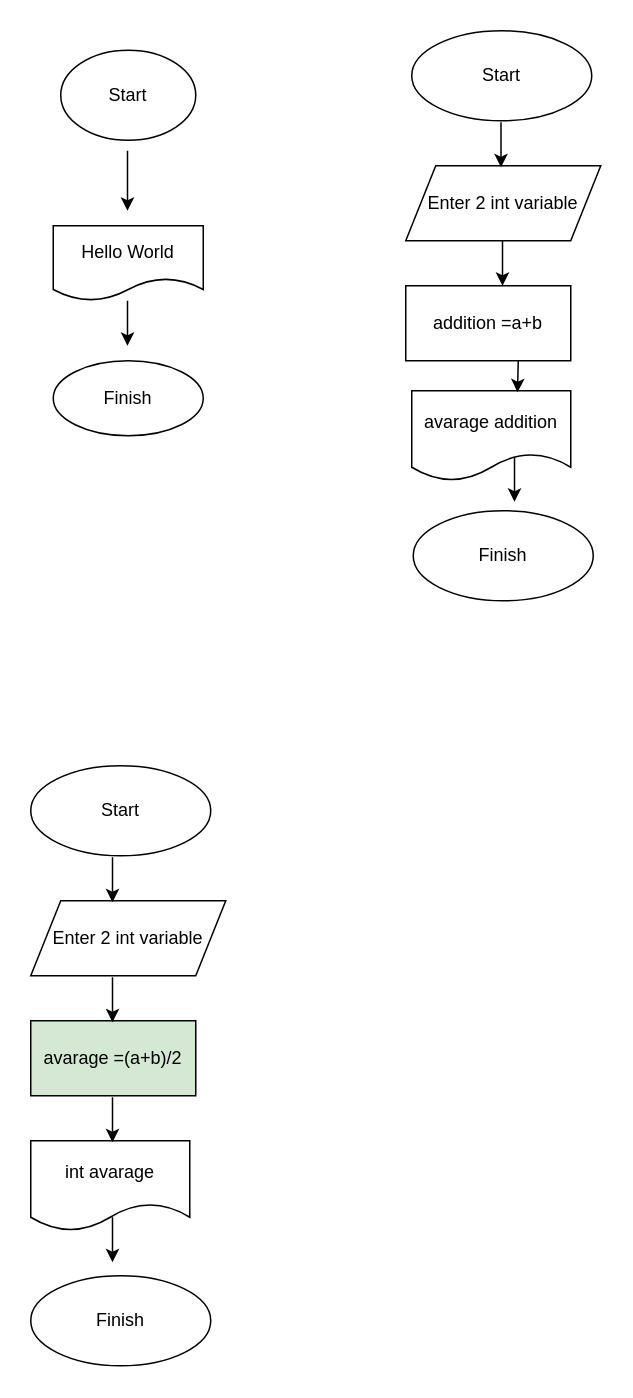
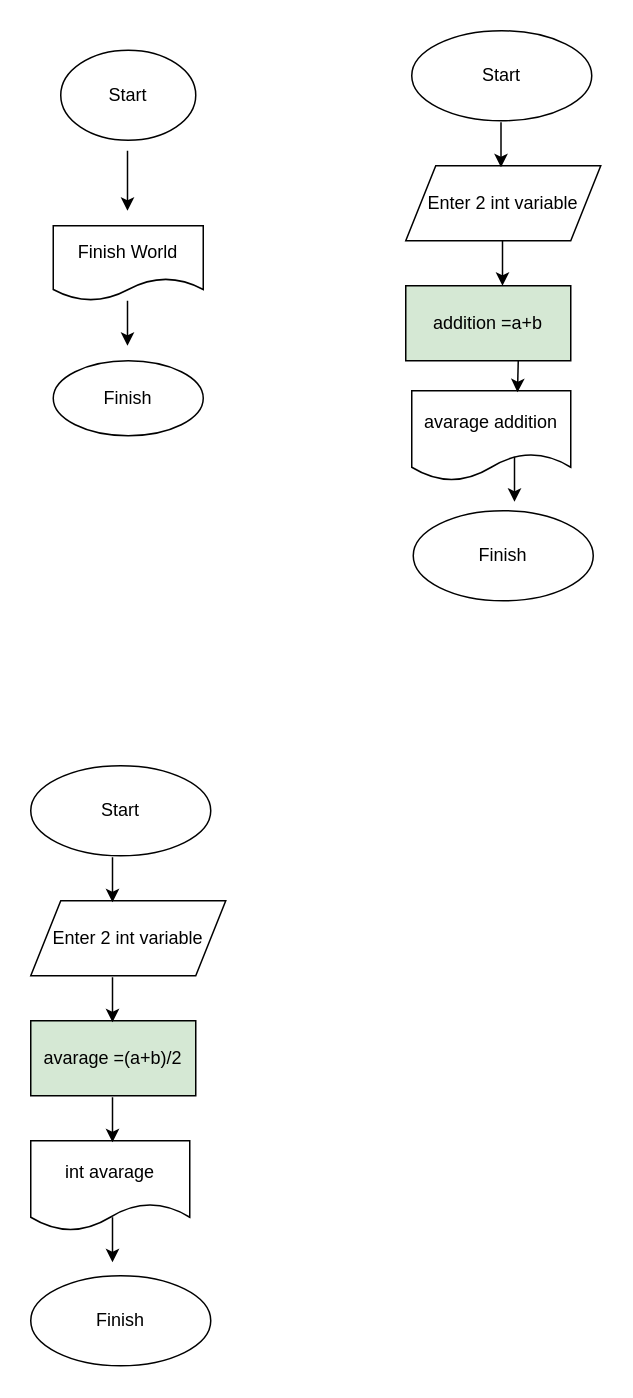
node "Hello World": label "Hello World" -> "Finish World"
node "addition =a+b": fillcolor #ffffff -> #d5e8d4
